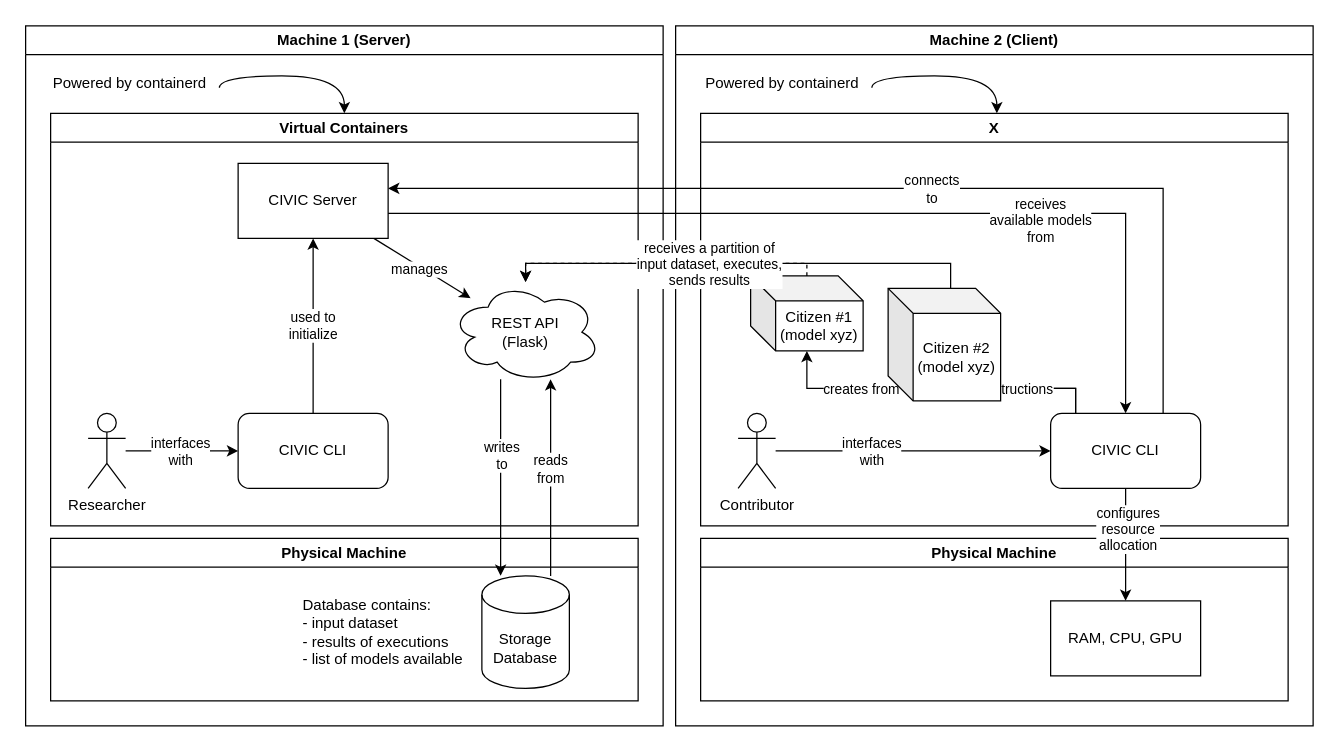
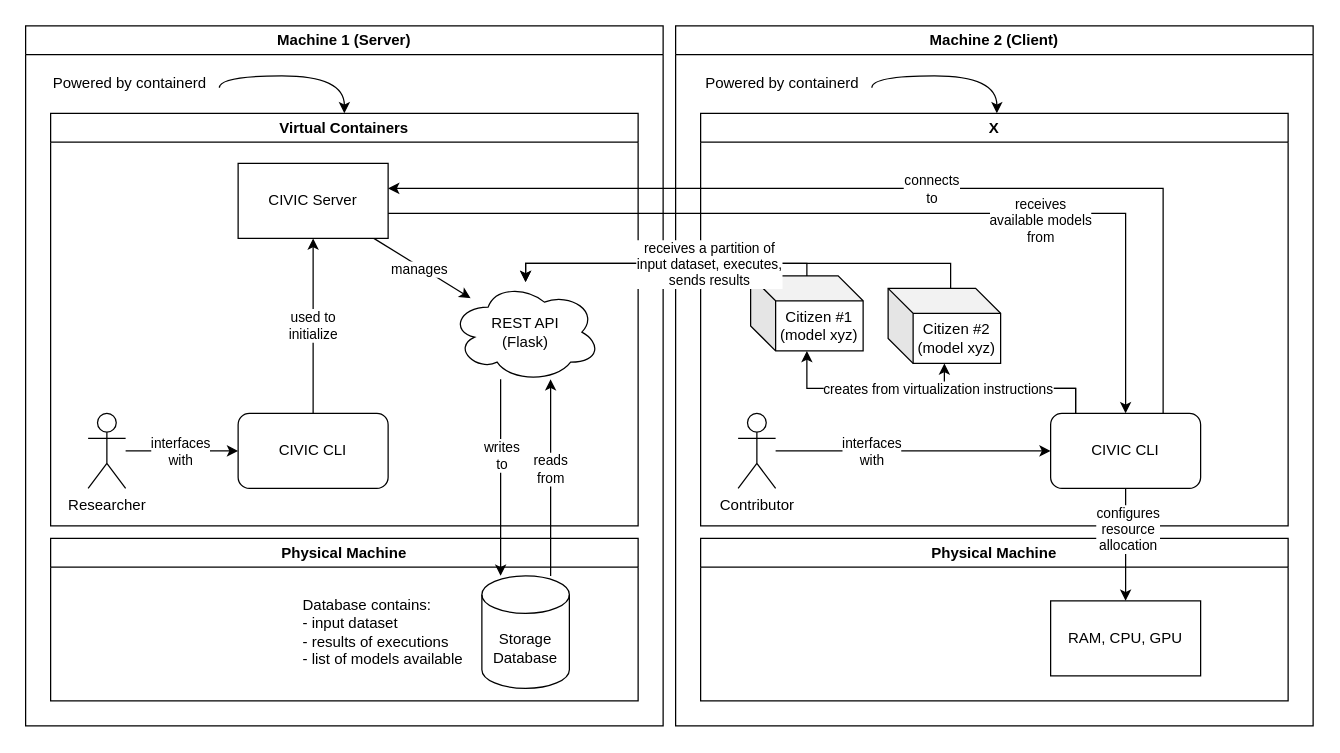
edge "Citizen #1 (model xyz)" -> "REST API (Flask)": style dashed -> solid
node "Citizen #2 (model xyz)": size 113x113 -> 113x75
